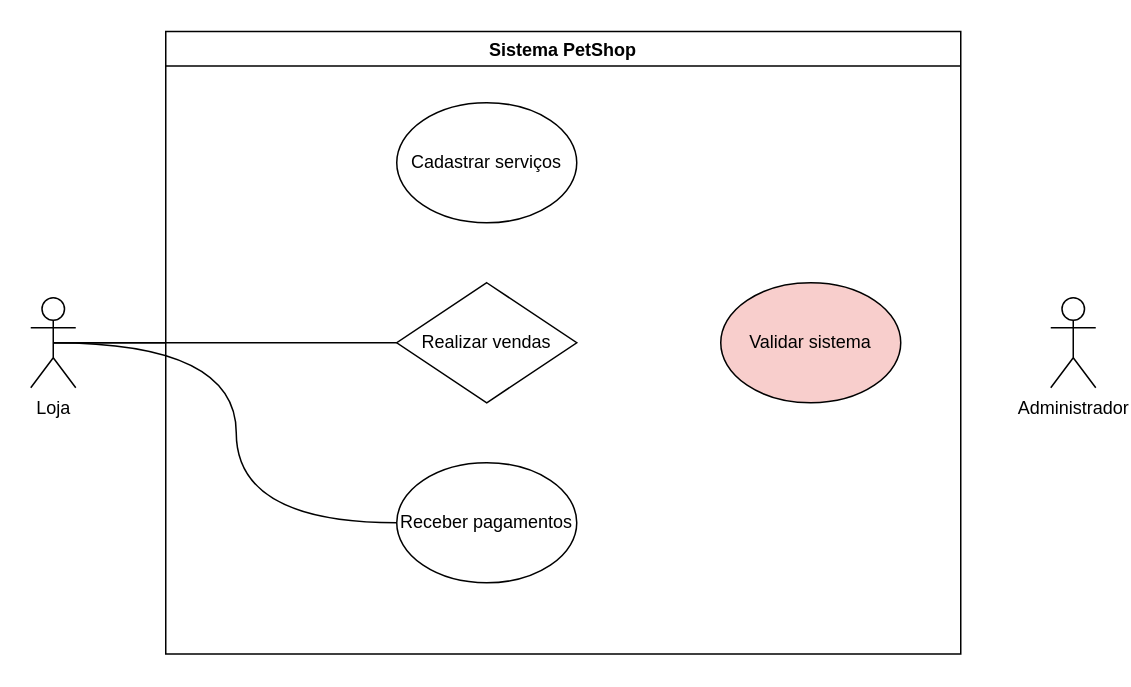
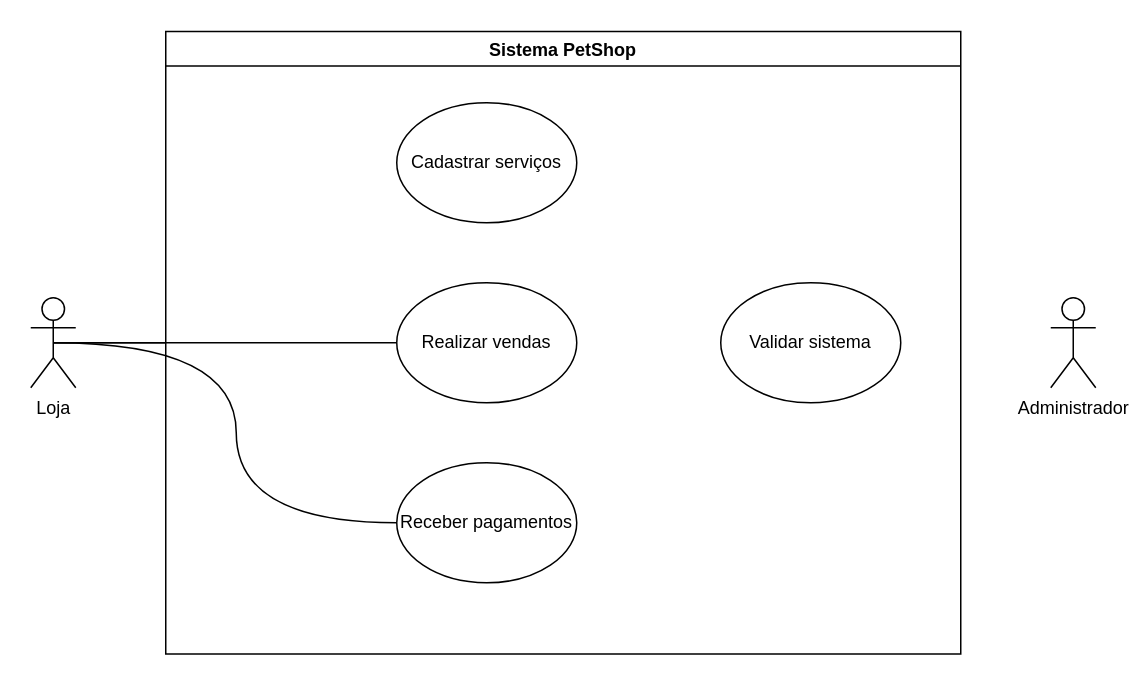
node "Realizar vendas": shape diamond -> ellipse
node "Validar sistema": fillcolor #f8cecc -> #ffffff
